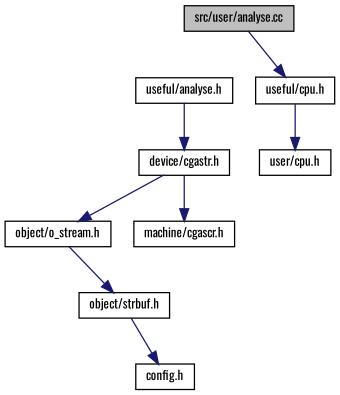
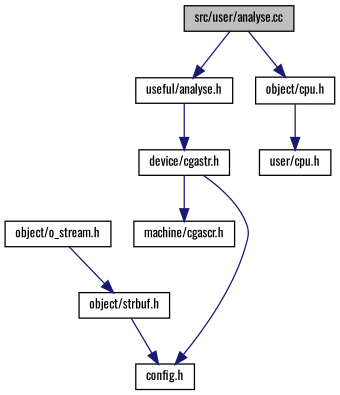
edge "src/user/analyse.cc" -> "useful/analyse.h": added
node "useful/cpu.h": label "useful/cpu.h" -> "object/cpu.h"
edge "device/cgastr.h" -> "object/o_stream.h": now "device/cgastr.h" -> "config.h"
